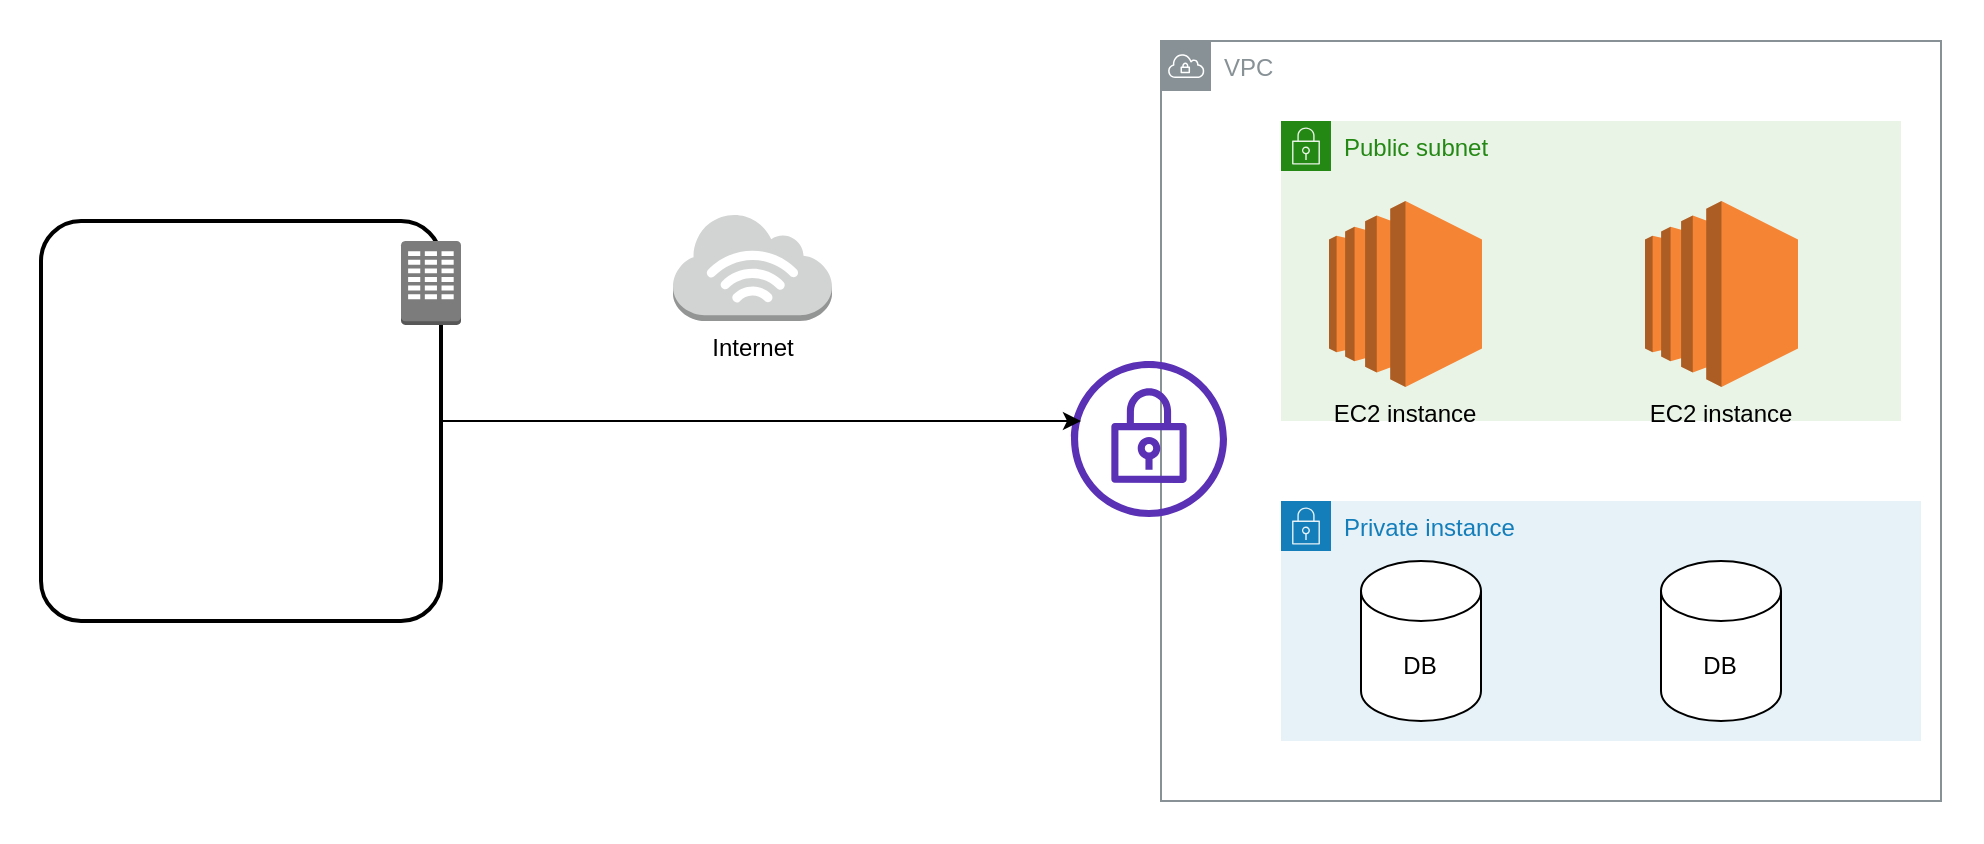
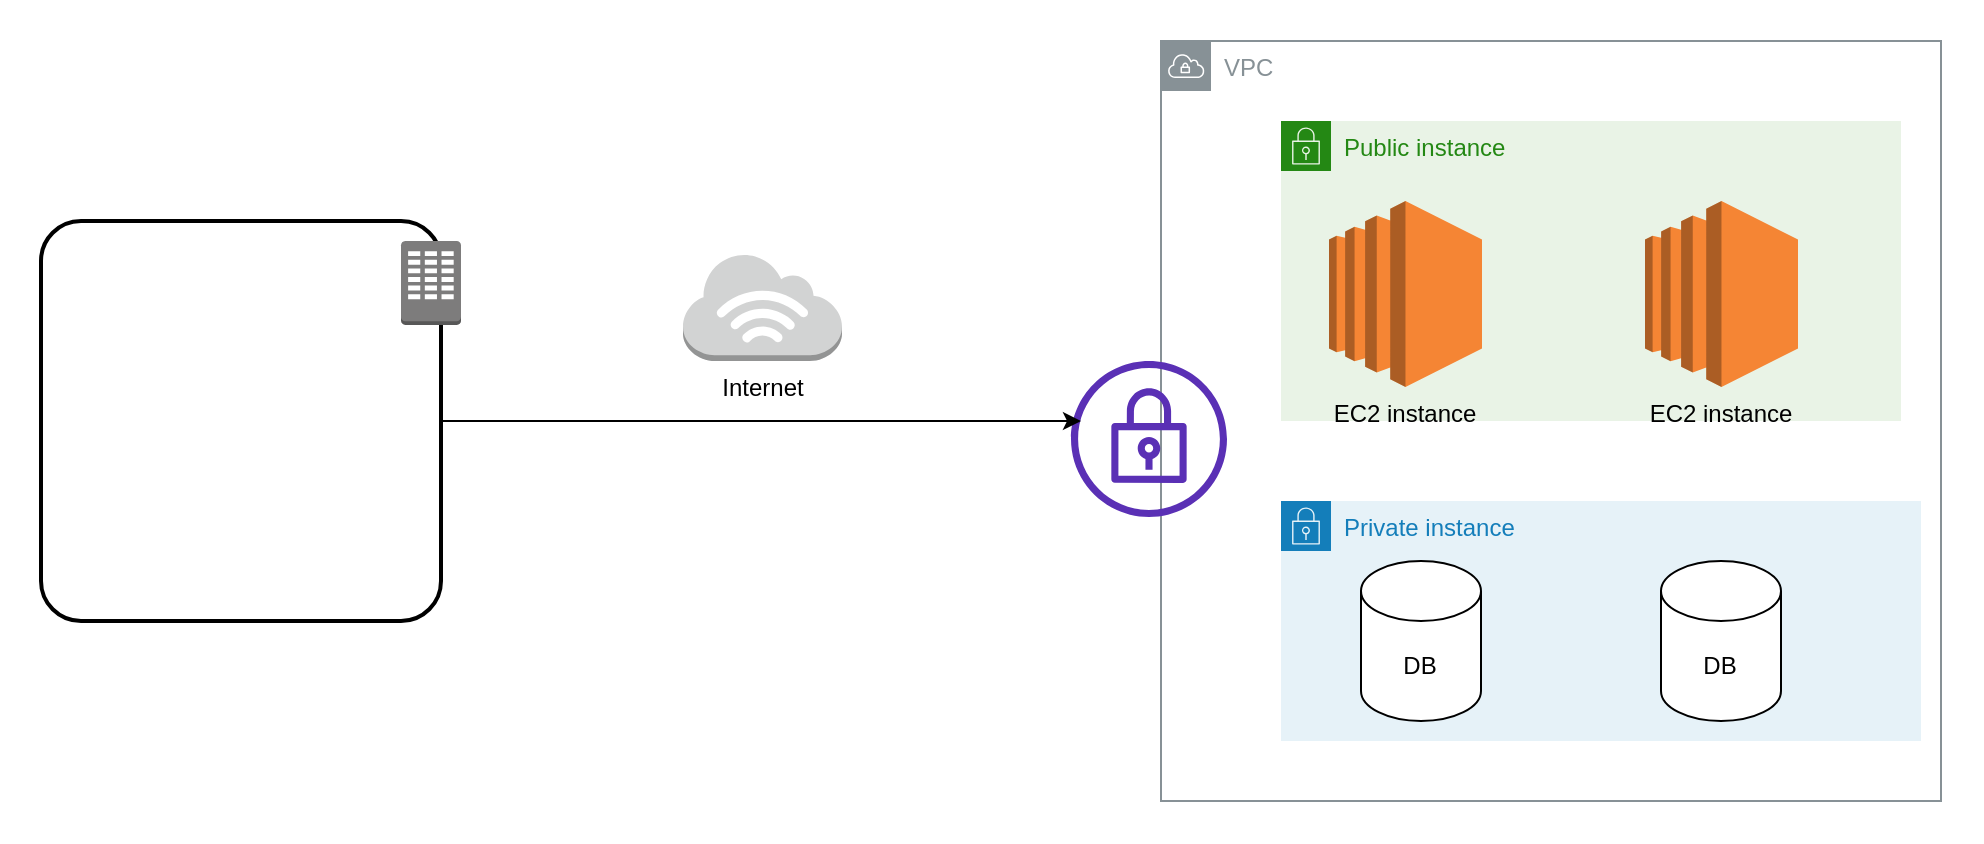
node "Public subnet": label "Public subnet" -> "Public instance"
node "Internet": moved (753, 267) -> (763, 307)
